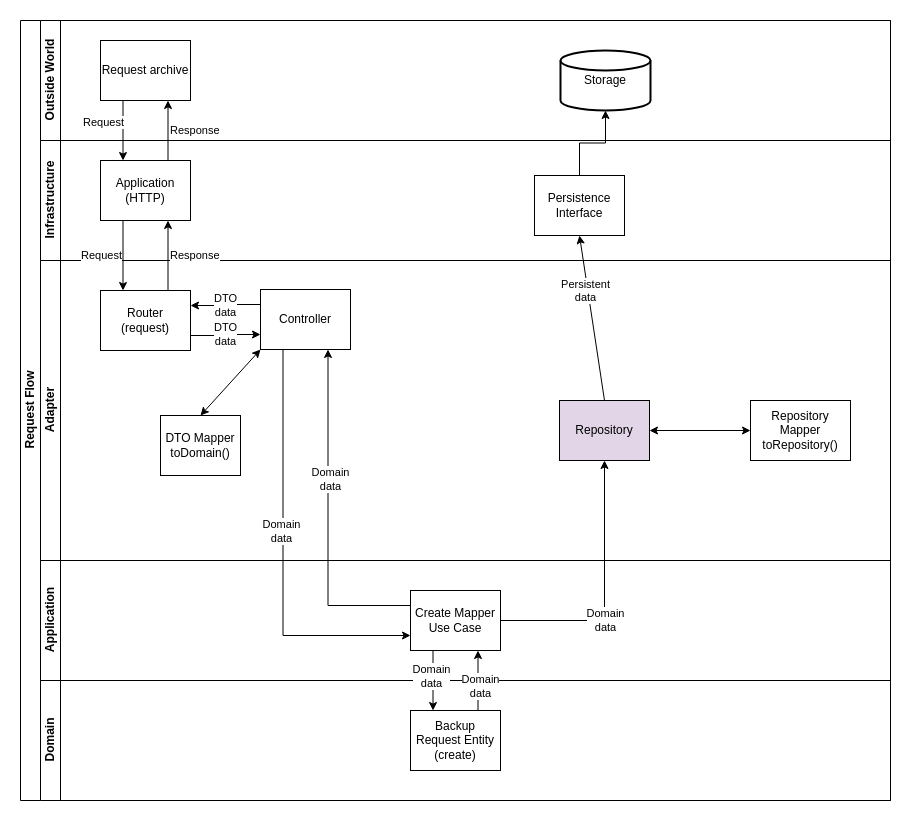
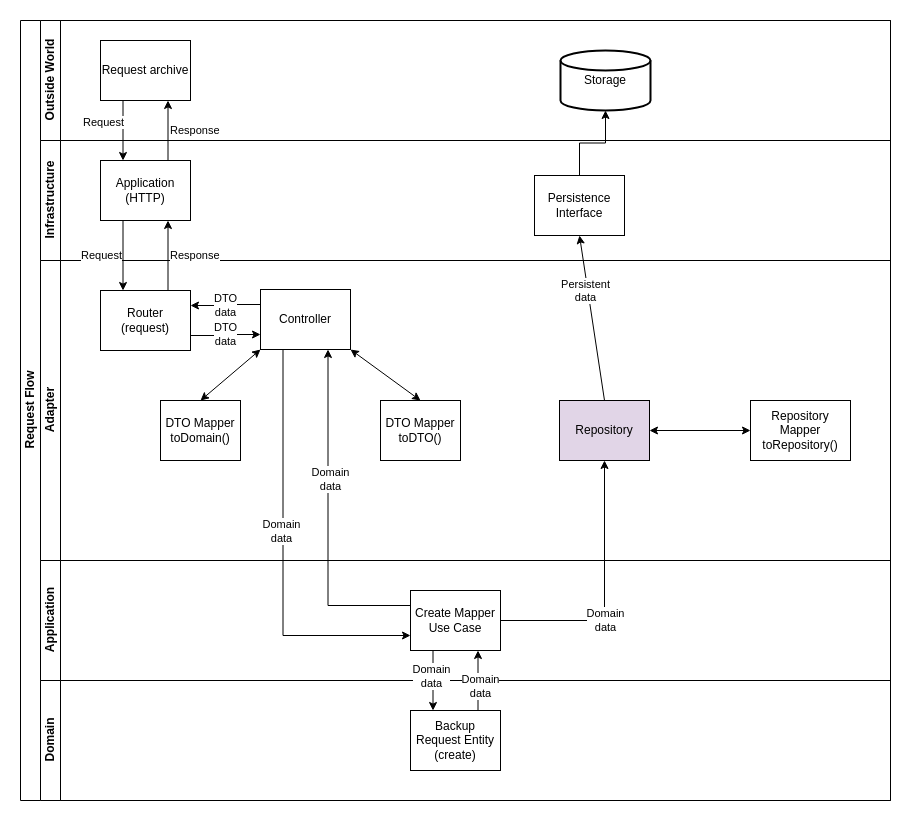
edge "Controller" -- "DTO Mapper toDTO()": added
node "DTO Mapper toDTO()": added
node "DTO Mapper toDomain()": moved (201, 446) -> (201, 431)
